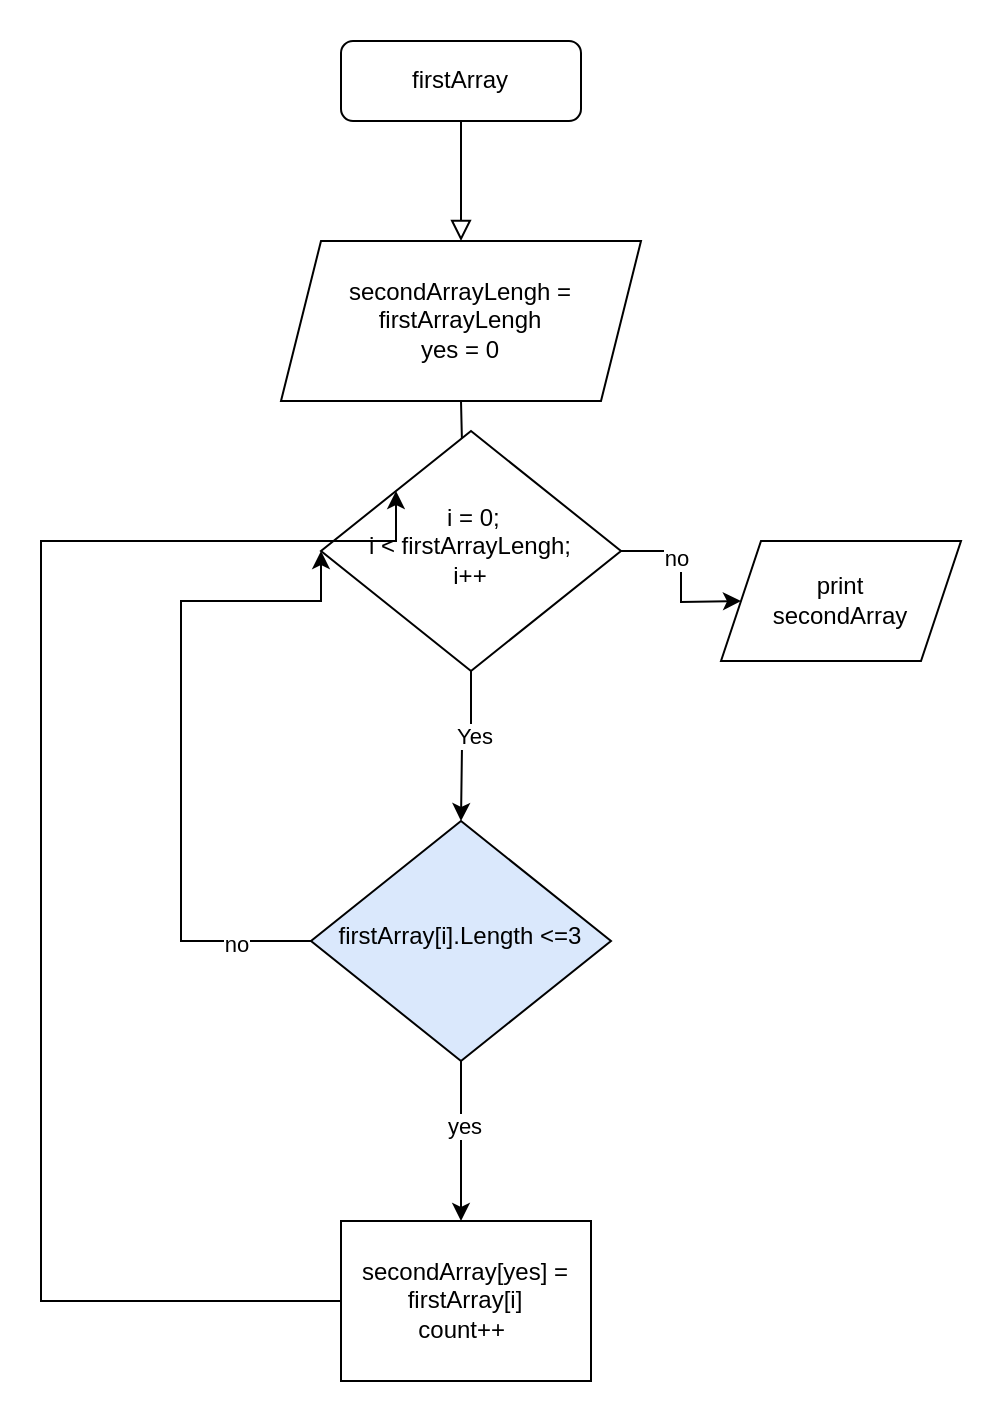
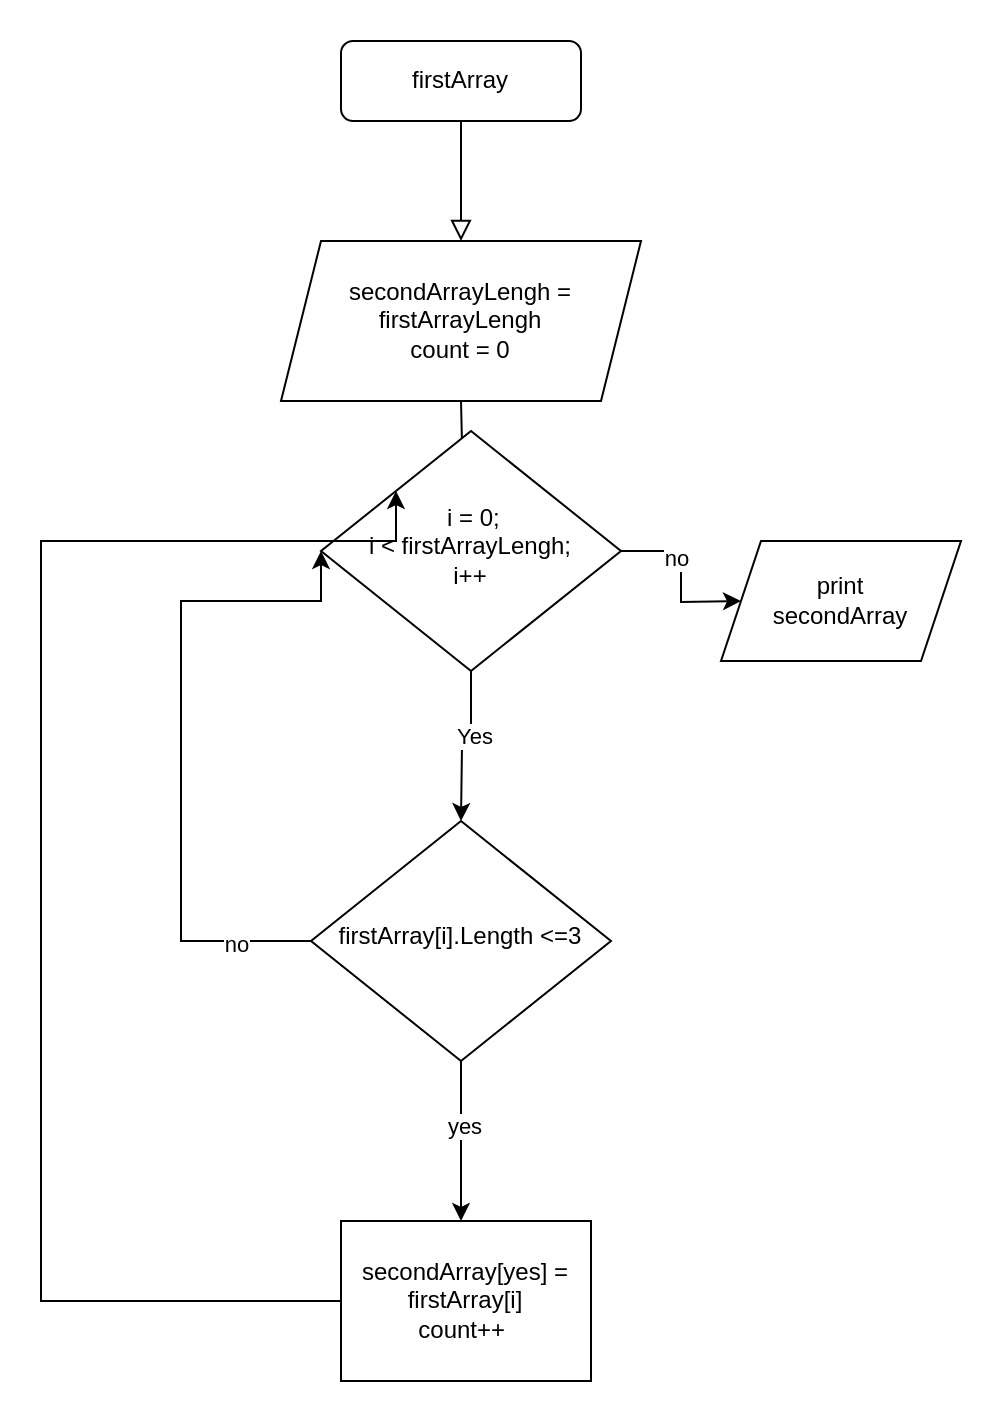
node "secondArrayLengh = firstArrayLengh yes = 0": label "secondArrayLengh = firstArrayLengh yes = 0" -> "secondArrayLengh = firstArrayLengh count = 0"
node "firstArray[i].Length <=3": fillcolor #dae8fc -> #ffffff
